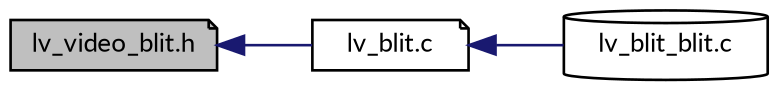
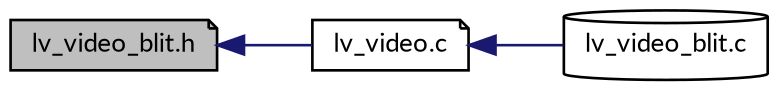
node "lv_blit.c": label "lv_blit.c" -> "lv_video.c"
node "lv_blit_blit.c": label "lv_blit_blit.c" -> "lv_video_blit.c"
